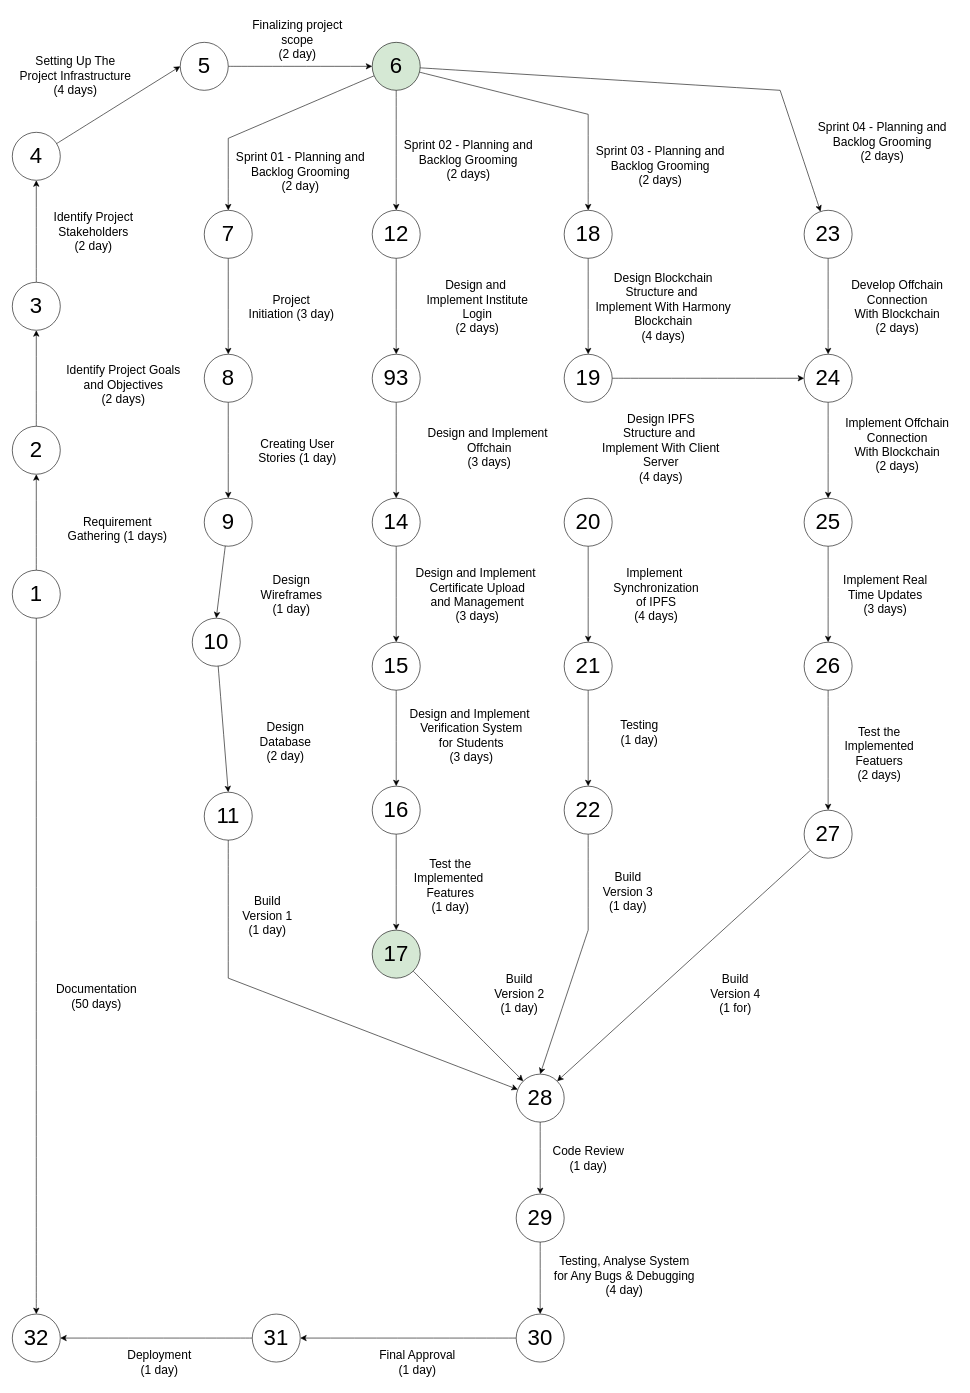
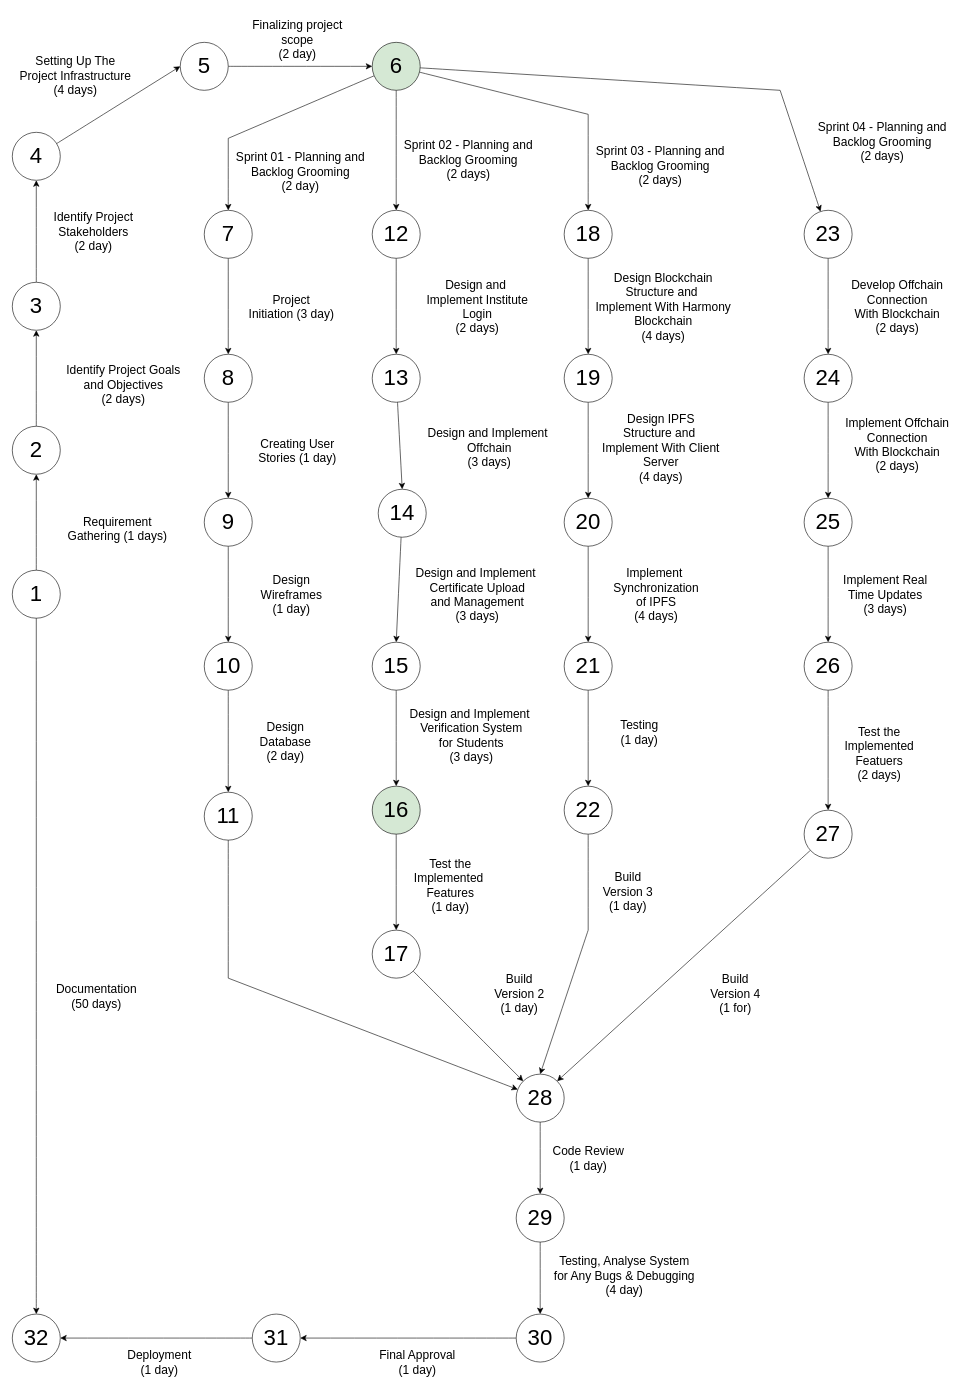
node "93": label "93" -> "13"
edge "19" -> "24": now "19" -> "20"
node "14": moved (396, 522) -> (402, 513)
node "10": moved (216, 642) -> (228, 666)
node "16": fillcolor #ffffff -> #d5e8d4
node "Build Version 1 (1 day)": removed
node "17": fillcolor #d5e8d4 -> #ffffff
